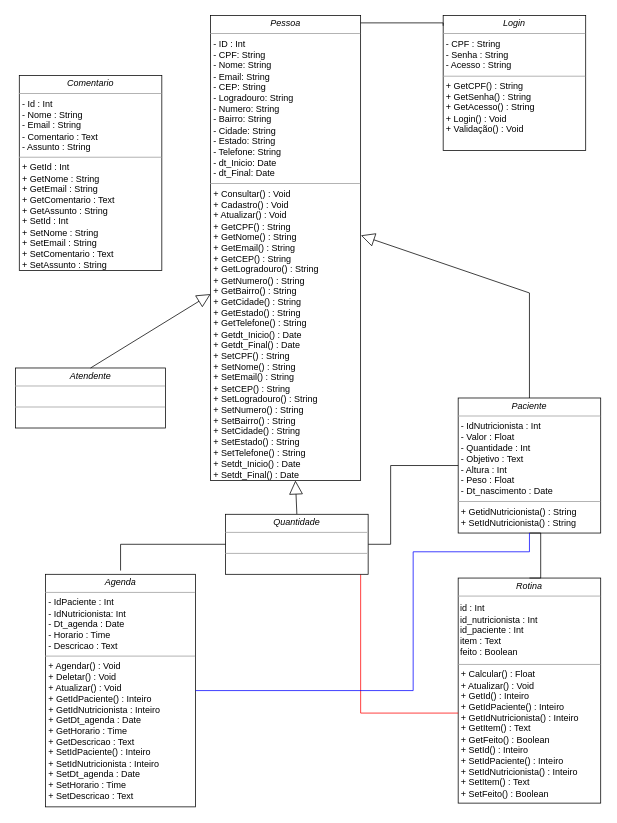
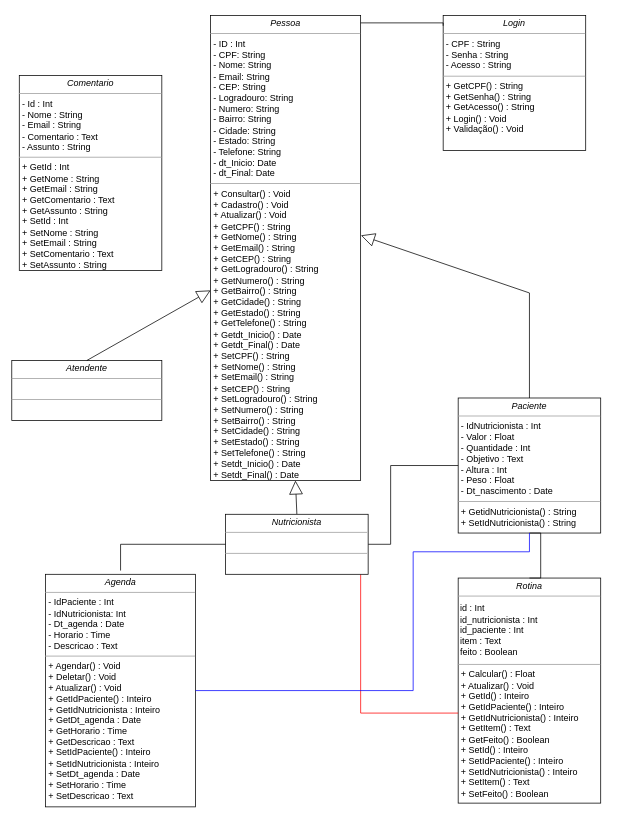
node "Atendente": moved (90, 398) -> (87, 390)
node "Quantidade": label "Quantidade" -> "Nutricionista"
